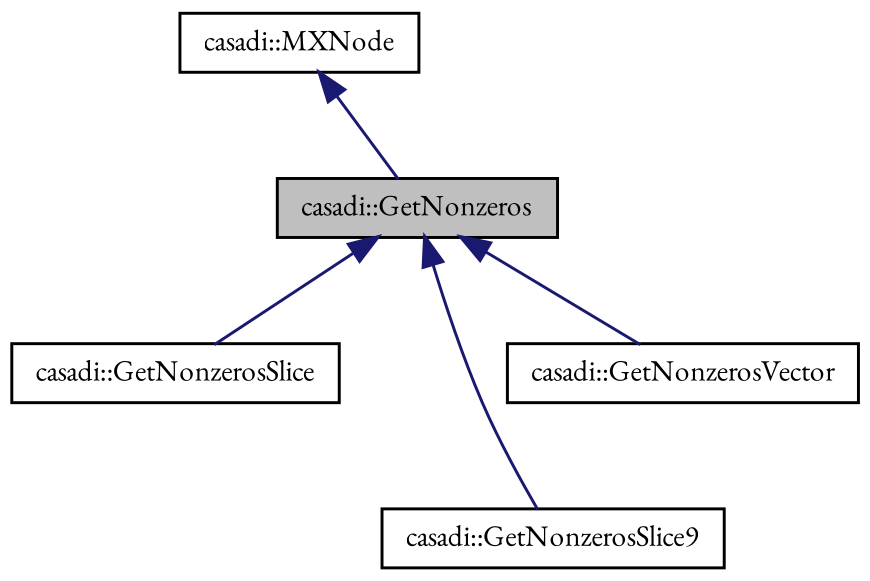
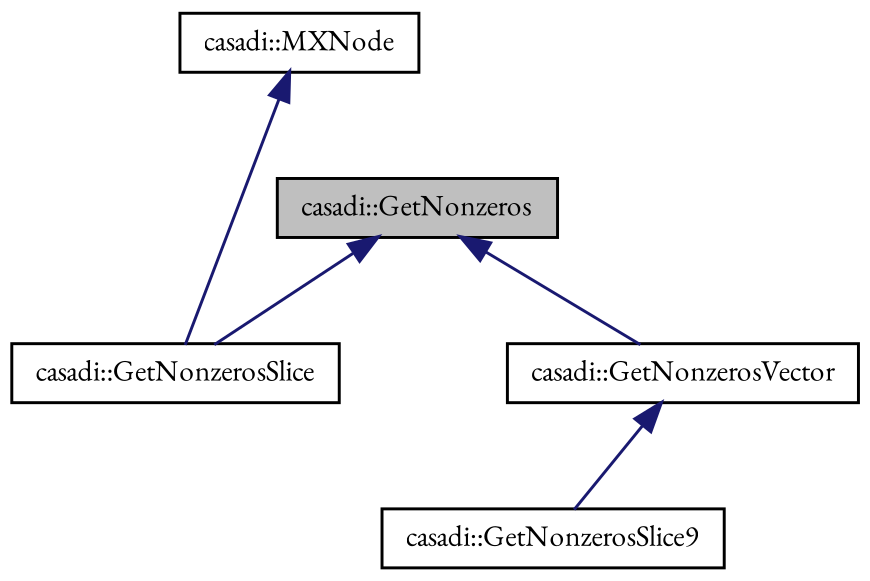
edge "casadi::GetNonzeros" -> "casadi::MXNode": now "casadi::GetNonzerosSlice" -> "casadi::MXNode"
edge "casadi::GetNonzerosSlice9" -> "casadi::GetNonzeros": now "casadi::GetNonzerosSlice9" -> "casadi::GetNonzerosVector"
